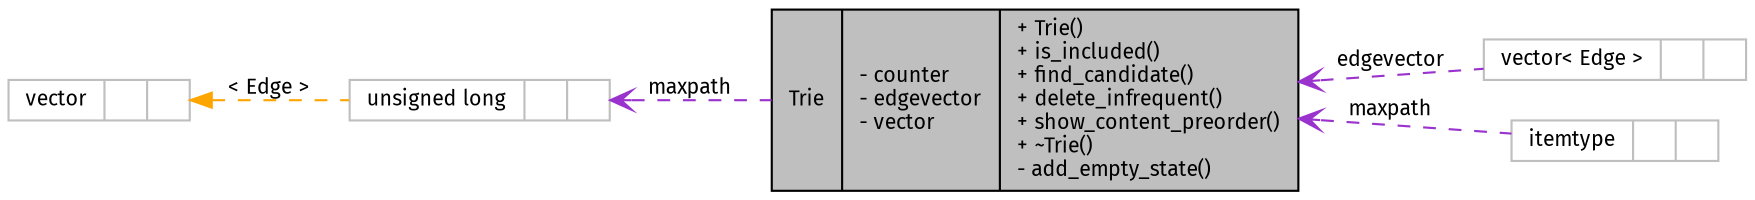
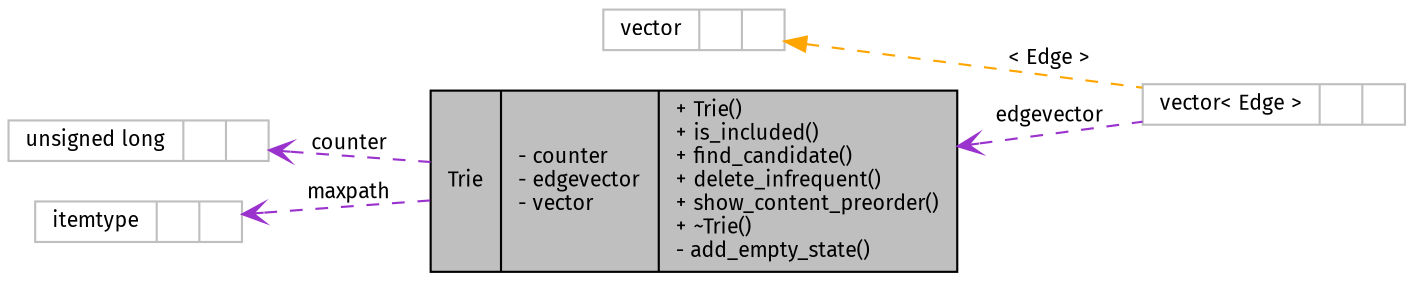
edge "Trie" -> "unsigned long": label "maxpath" -> "counter"
edge "unsigned long" -> "vector": now "vector< Edge >" -> "vector"
edge "itemtype" -> "Trie": reversed
